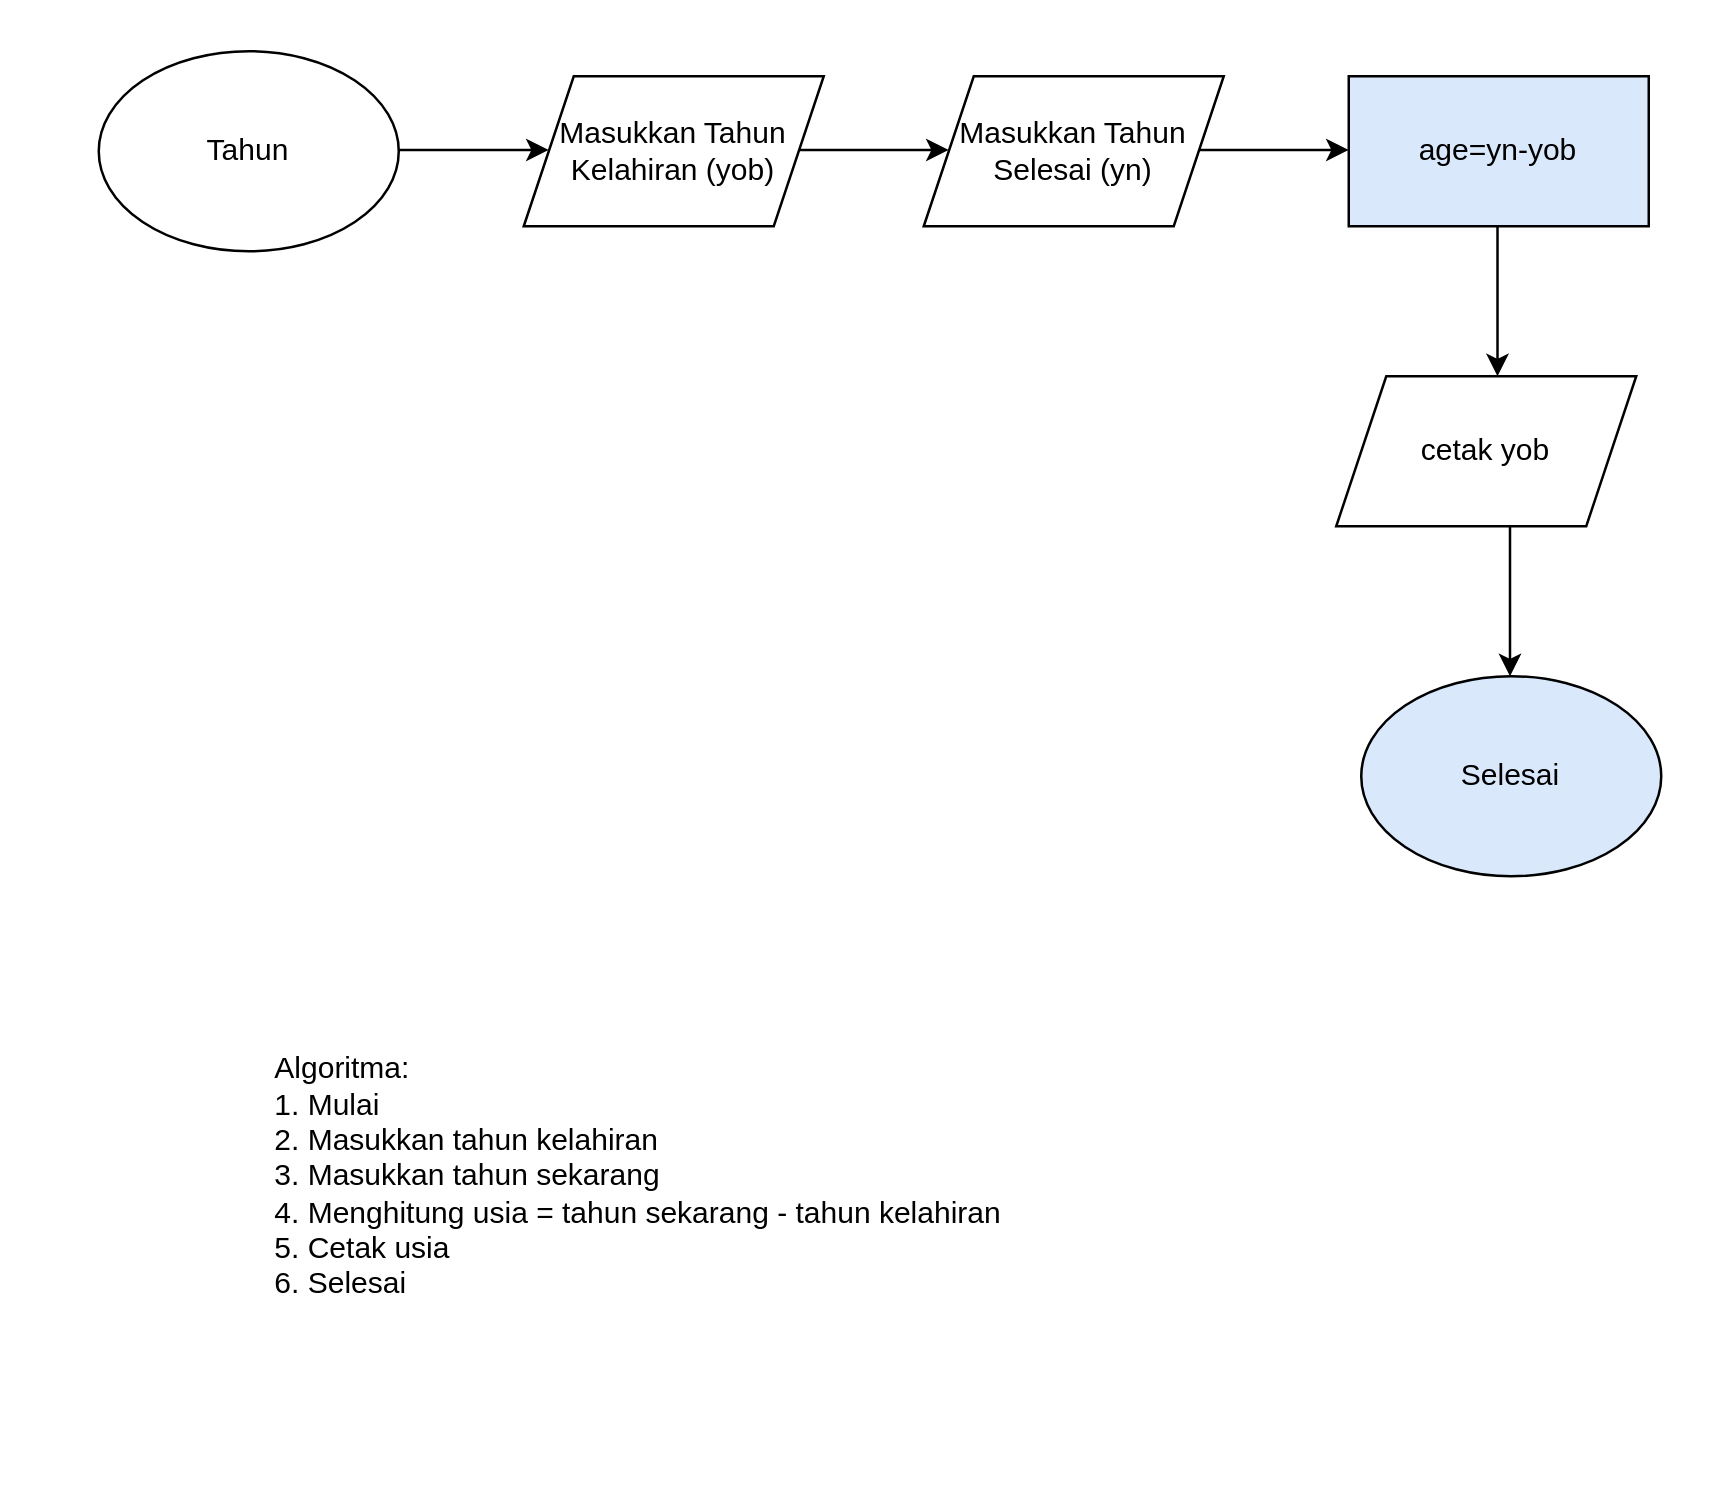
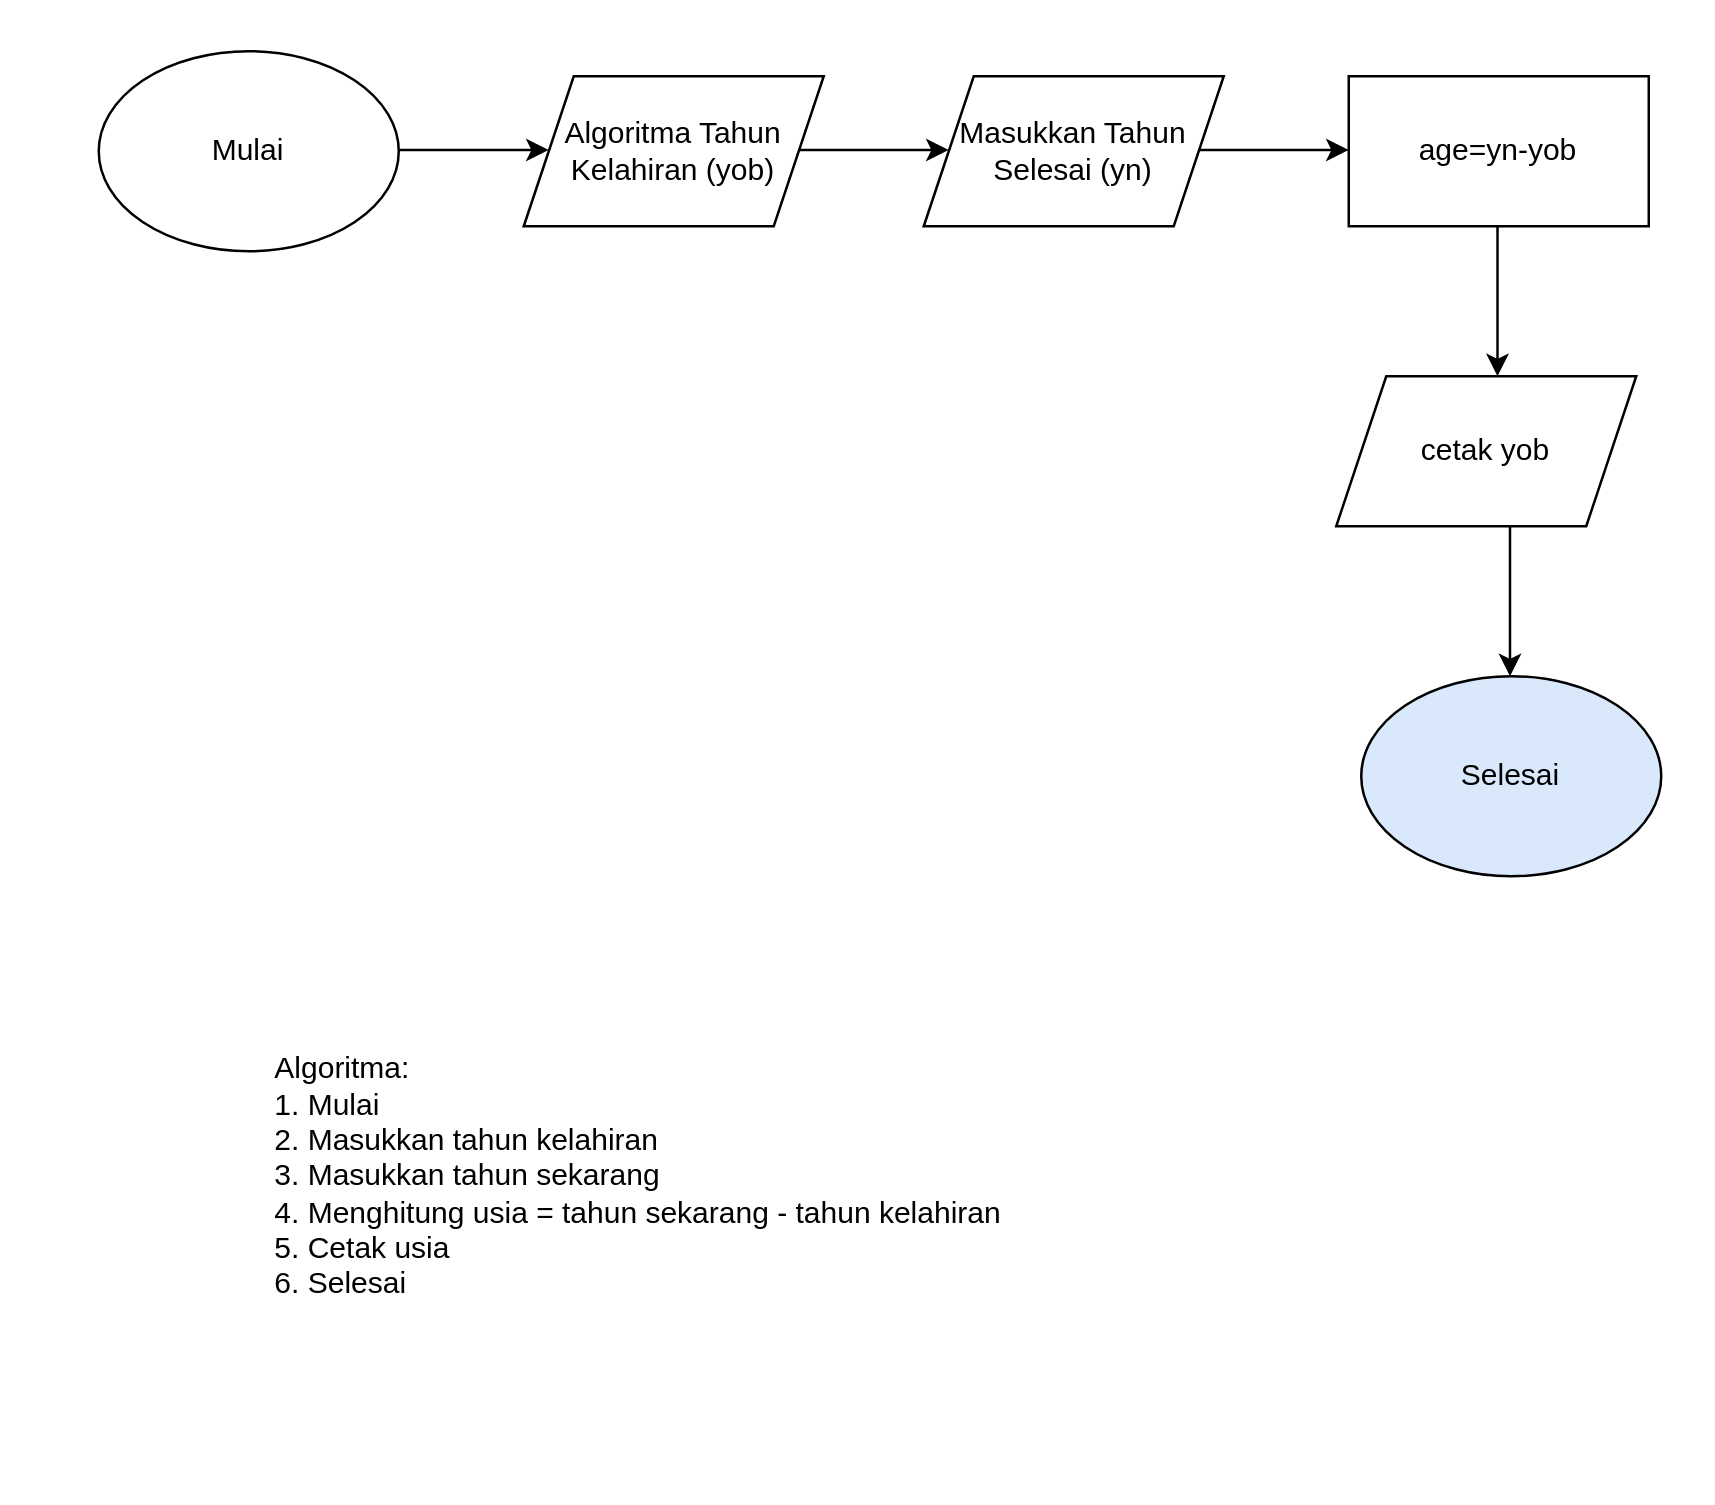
node "Tahun": label "Tahun" -> "Mulai"
node "Masukkan Tahun Kelahiran (yob)": label "Masukkan Tahun Kelahiran (yob)" -> "Algoritma Tahun Kelahiran (yob)"
node "age=yn-yob": fillcolor #dae8fc -> #ffffff
